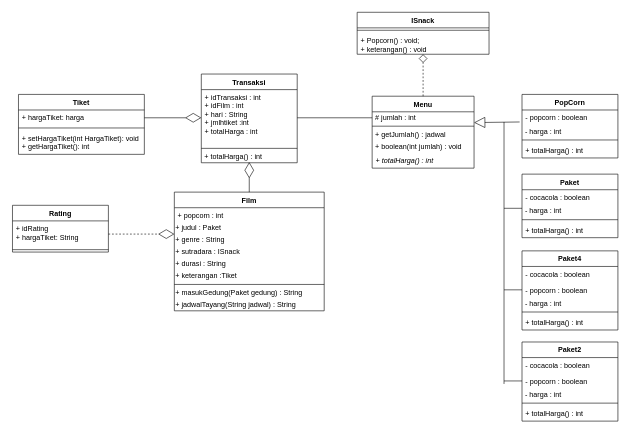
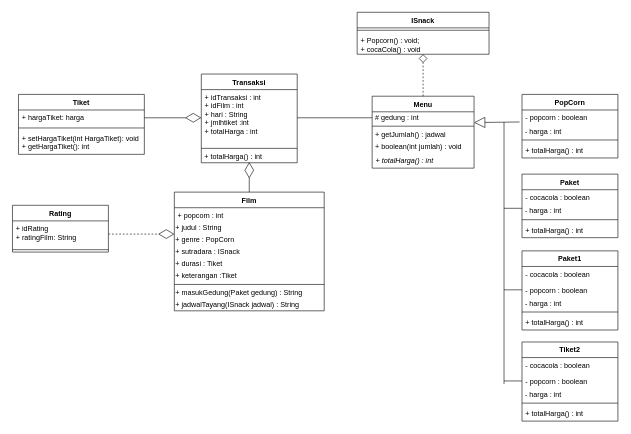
node "+ Popcorn() : void; + keterangan() : void": label "+ Popcorn() : void; + keterangan() : void" -> "+ Popcorn() : void; + cocaCola() : void"
node "# jumlah : int": label "# jumlah : int" -> "# gedung : int"
node "+ judul : Paket": label "+ judul : Paket" -> "+ judul : String"
node "+ idRating + hargaTiket: String": label "+ idRating + hargaTiket: String" -> "+ idRating + ratingFilm: String"
node "+ genre : String": label "+ genre : String" -> "+ genre : PopCorn"
node "Paket4": label "Paket4" -> "Paket1"
node "+ durasi : String": label "+ durasi : String" -> "+ durasi : Tiket"
node "+ jadwalTayang(String jadwal) : String": label "+ jadwalTayang(String jadwal) : String" -> "+ jadwalTayang(ISnack jadwal) : String"
node "Paket2": label "Paket2" -> "Tiket2"
